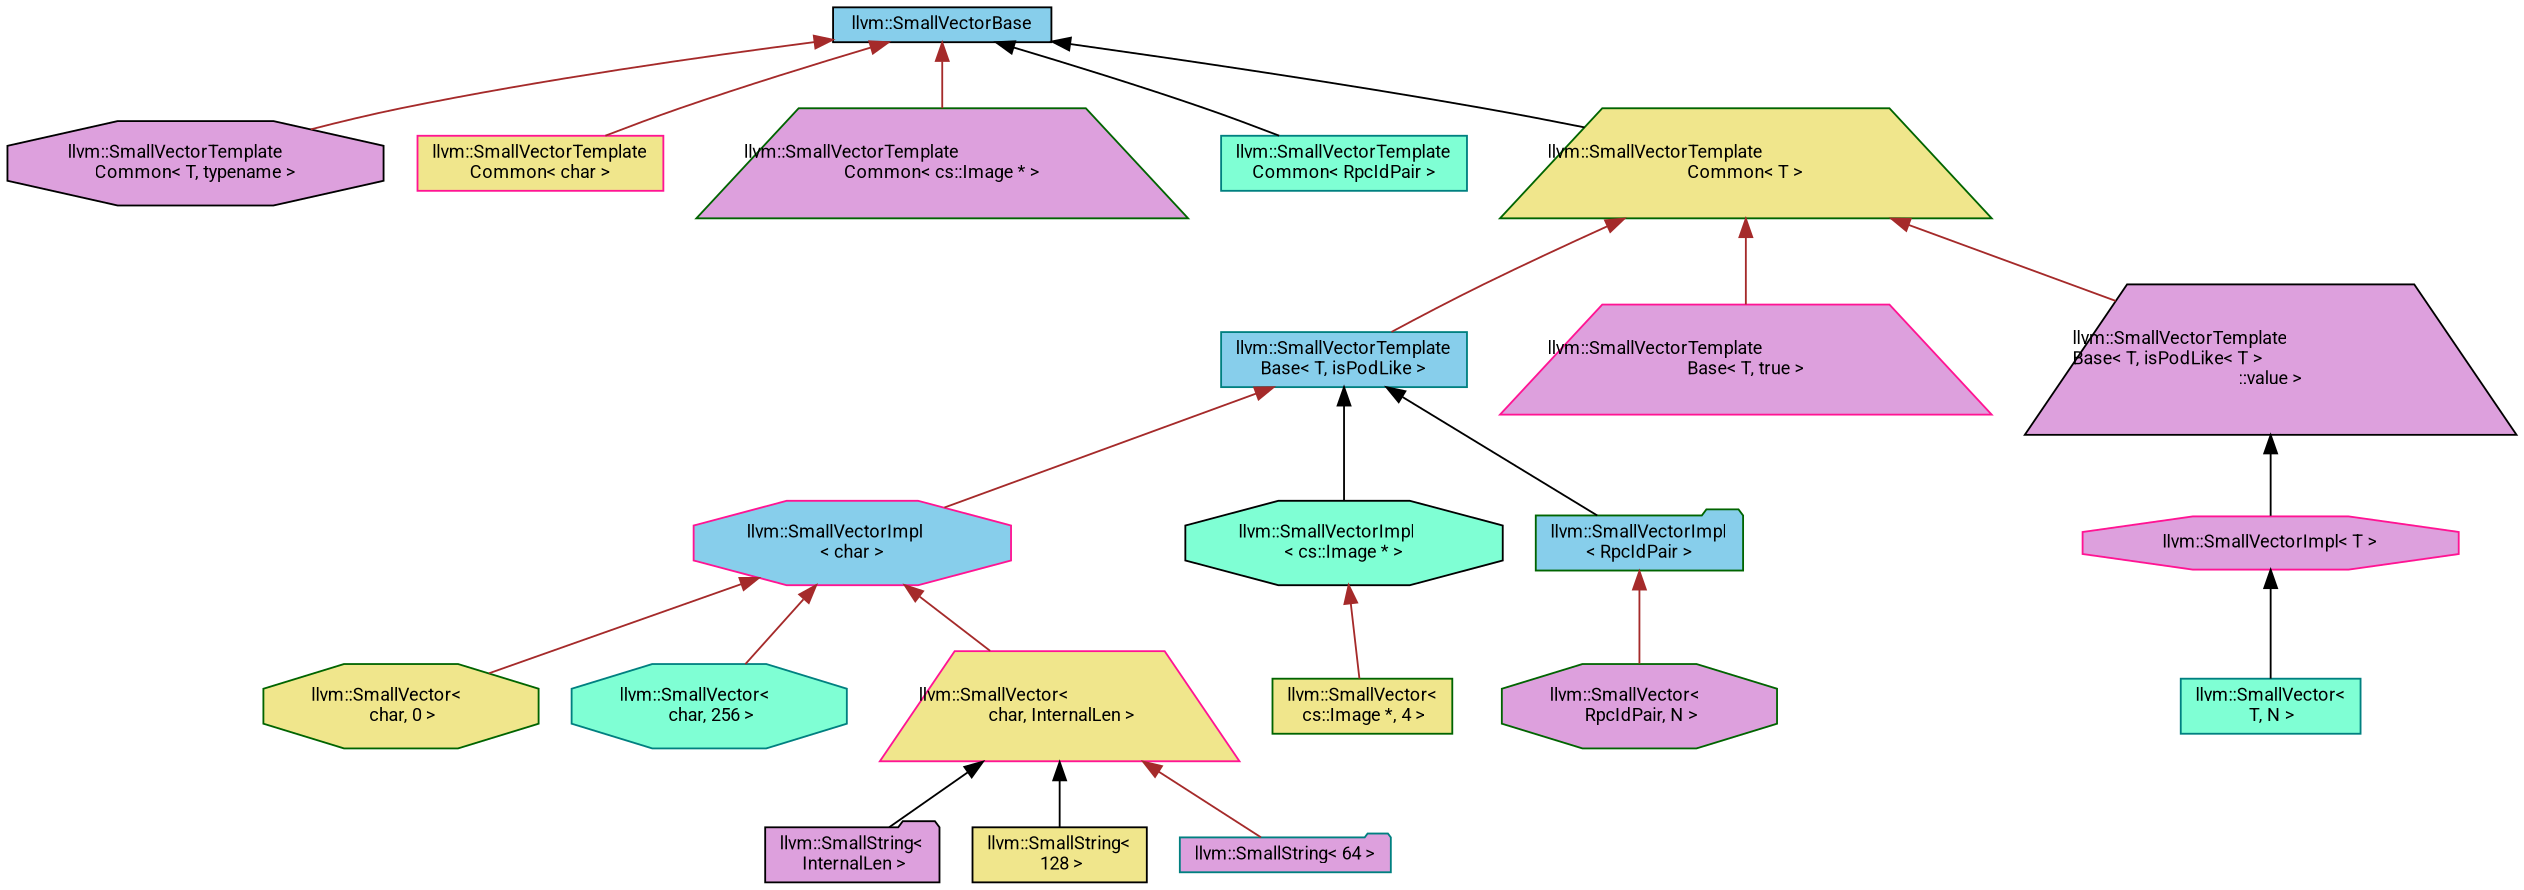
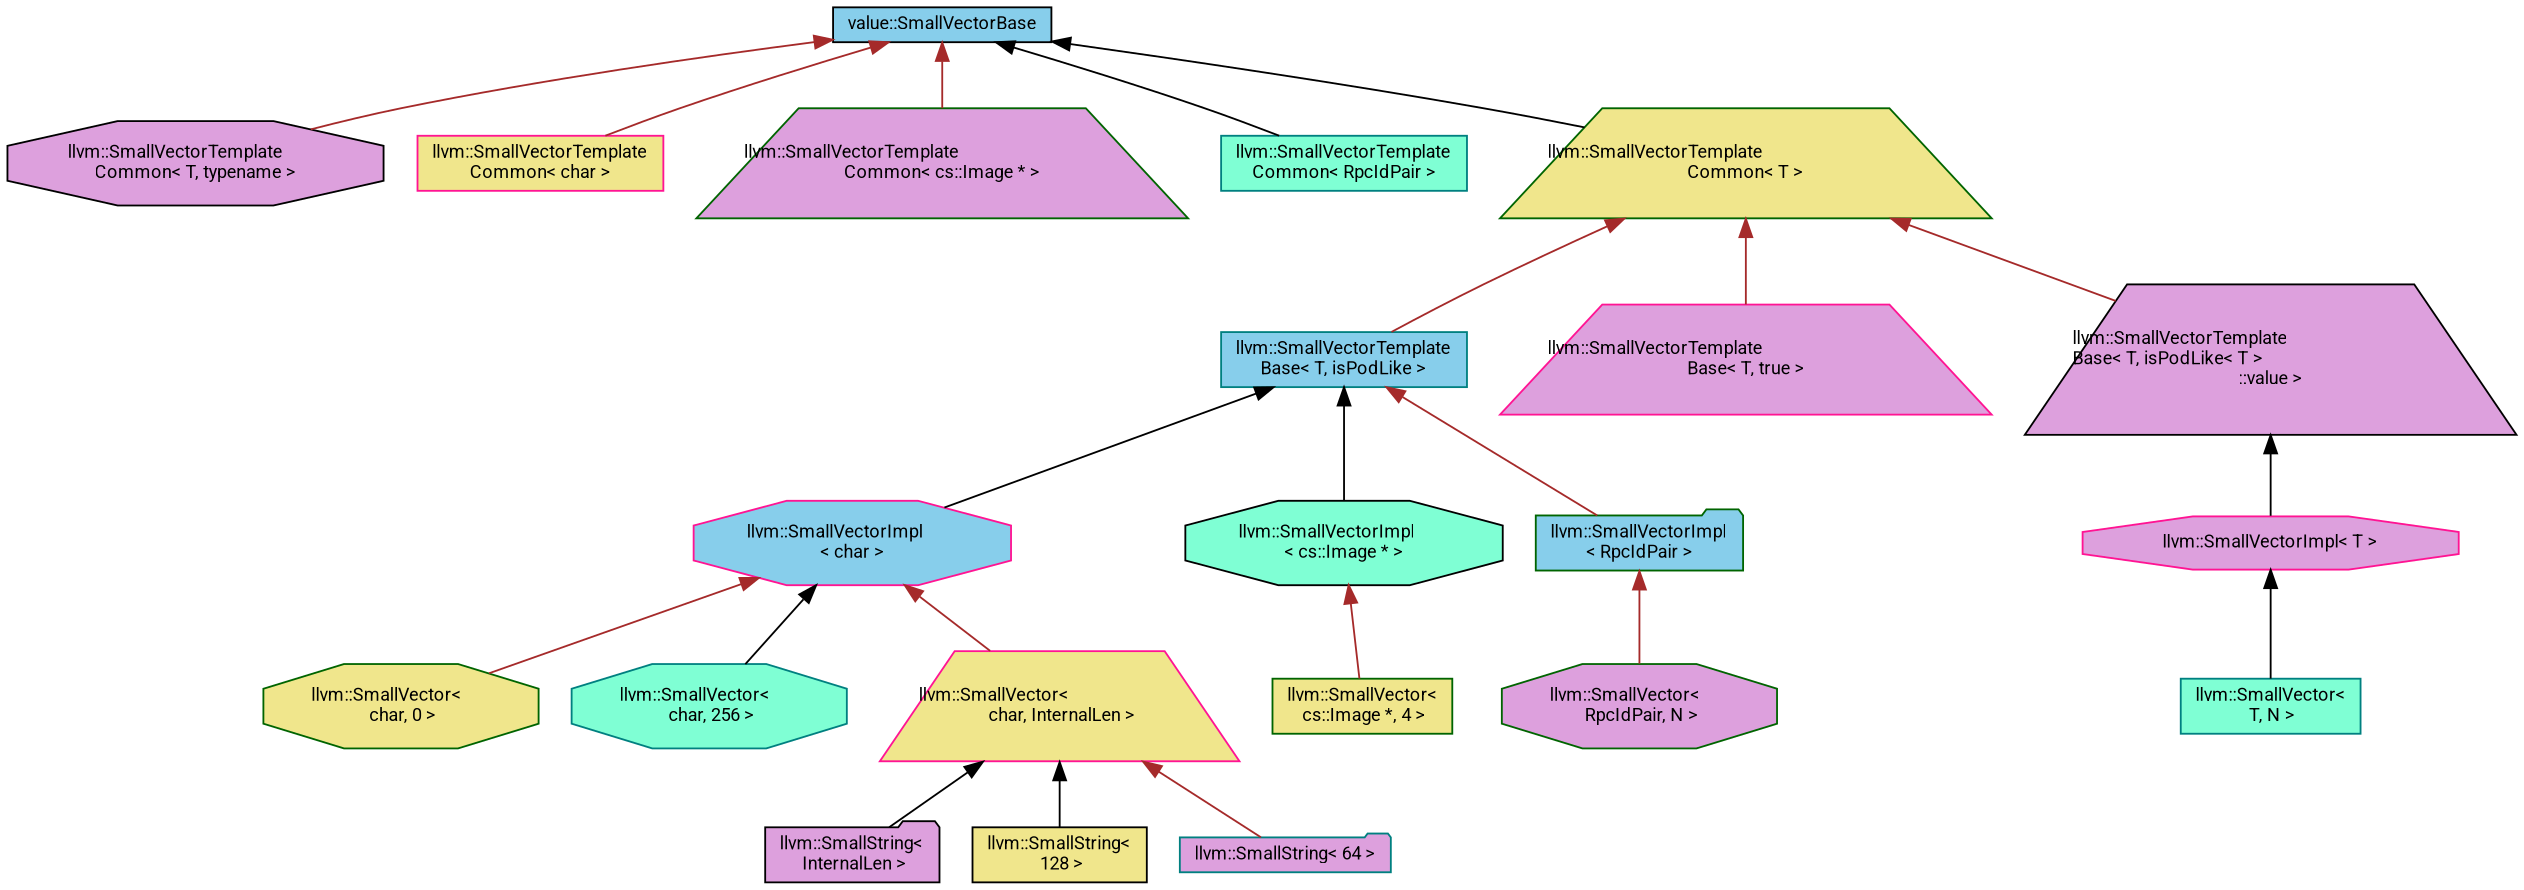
node "llvm::SmallVectorBase": label "llvm::SmallVectorBase" -> "value::SmallVectorBase"
edge "llvm::SmallVectorImpl < char >" -> "llvm::SmallVectorTemplate Base< T, isPodLike >": color brown -> black
edge "llvm::SmallVectorImpl < RpcIdPair >" -> "llvm::SmallVectorTemplate Base< T, isPodLike >": color black -> brown
edge "llvm::SmallVector< char, 256 >" -> "llvm::SmallVectorImpl < char >": color brown -> black
